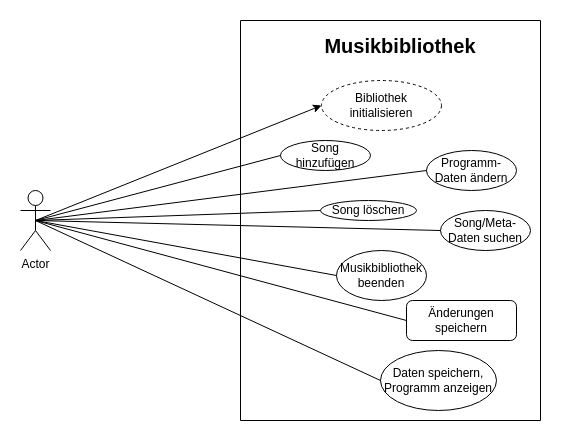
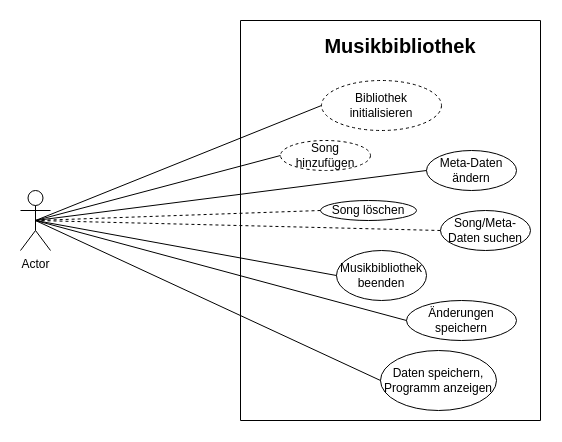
edge "Actor" -> "Bibliothek initialisieren": arrowhead classic -> none
node "Song hinzufügen": style solid -> dashed
node "Programm-Daten ändern": label "Programm-Daten ändern" -> "Meta-Daten ändern"
edge "Song löschen" -- "Actor": style solid -> dashed
edge "Actor" -- "Song/Meta-Daten suchen": style solid -> dashed
node "Änderungen speichern": shape rounded rectangle -> ellipse
